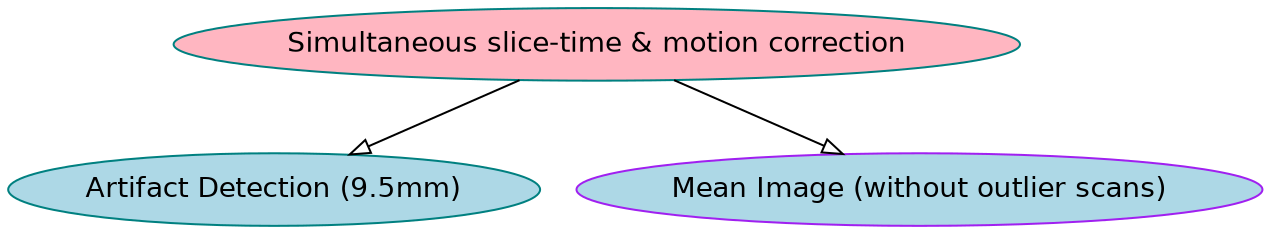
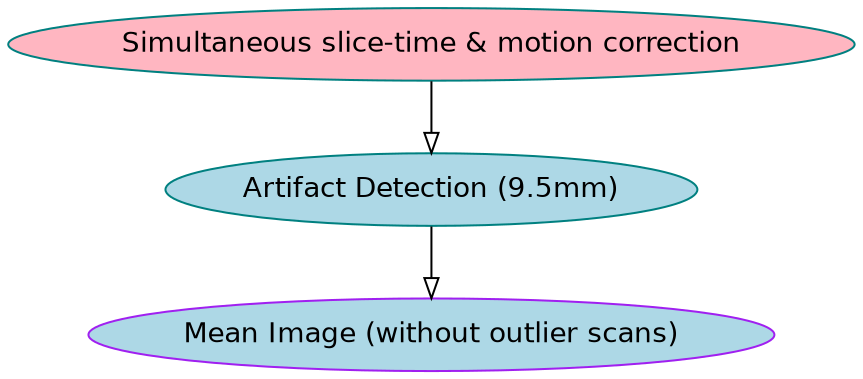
edge "Simultaneous slice-time & motion correction" -> "Mean Image (without outlier scans)": now "Artifact Detection (9.5mm)" -> "Mean Image (without outlier scans)"
